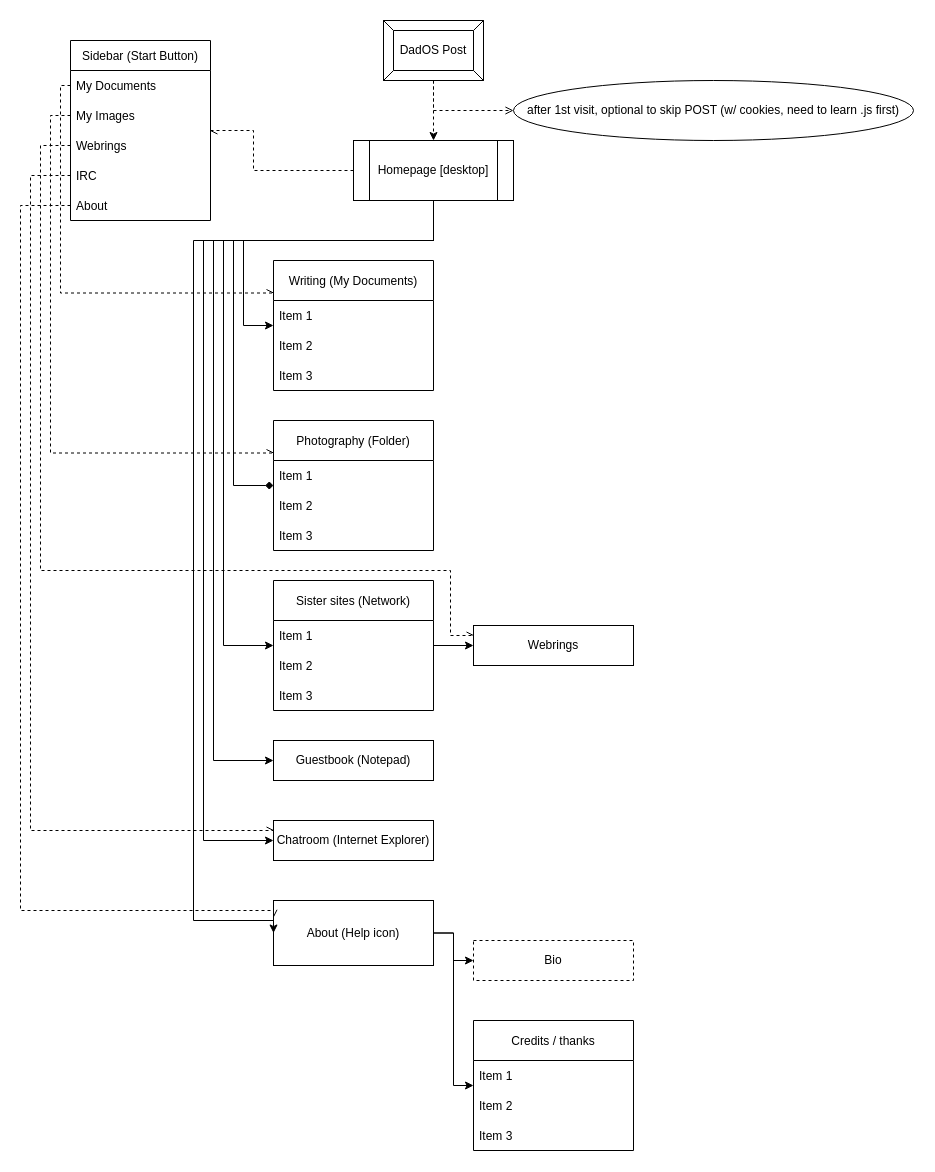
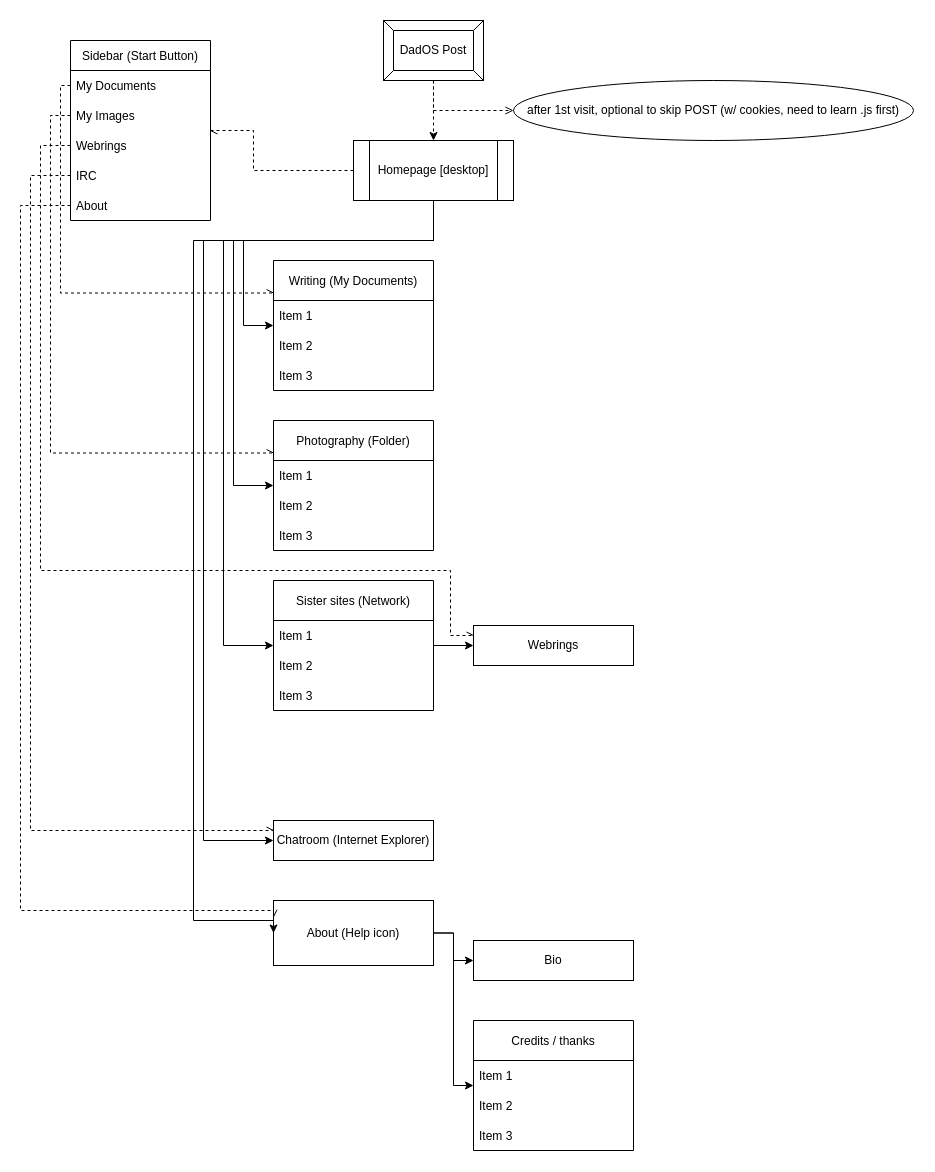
edge "Homepage [desktop]" -> "Photography (Folder)": arrowhead diamond -> classic
edge "Homepage [desktop]" -> "Guestbook (Notepad)": removed
node "Guestbook (Notepad)": removed
node "Bio": style dashed -> solid
